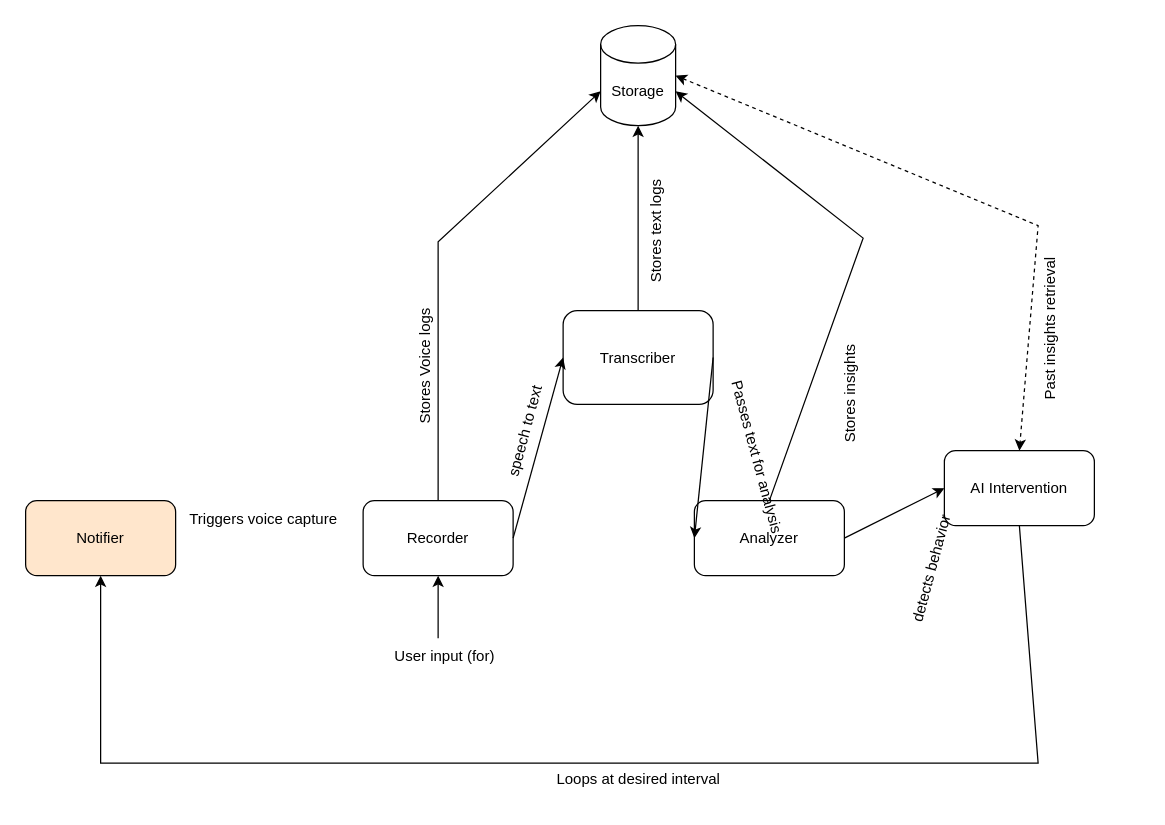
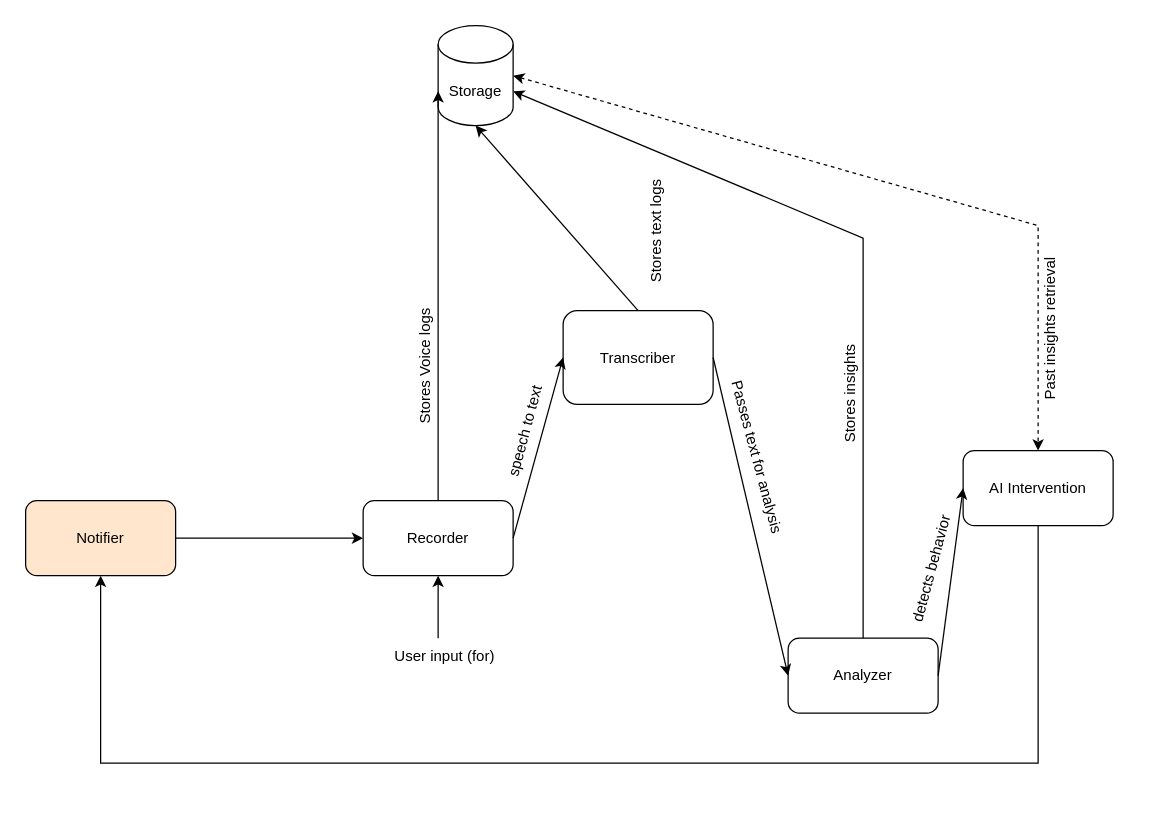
node "Storage": moved (638, 76) -> (476, 76)
node "AI Intervention": moved (1019, 488) -> (1038, 488)
node "Triggers voice capture": removed
edge "Notifier" -> "Recorder": added
node "Analyzer": moved (769, 538) -> (863, 676)
node "Loops at desired interval": removed
